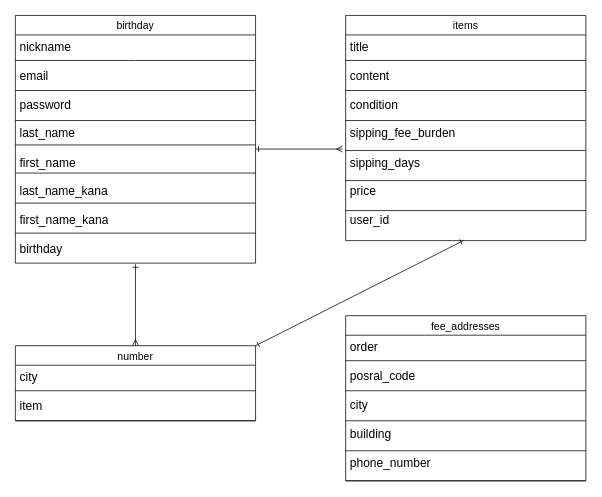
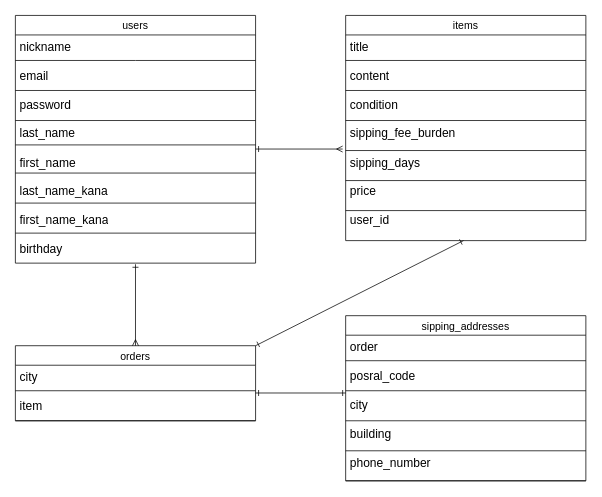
node "birthday": label "birthday" -> "users"
node "fee_addresses": label "fee_addresses" -> "sipping_addresses"
node "number": label "number" -> "orders"
edge "city item" -- "order posral_code city building phone_number": added
